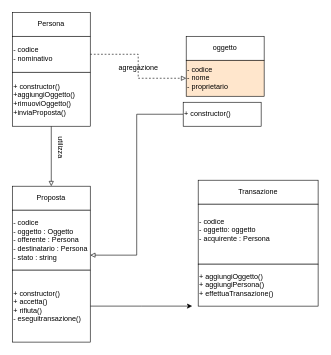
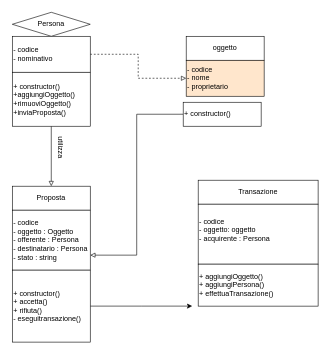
node "Persona": shape rectangle -> diamond
node "agregazione": removed
